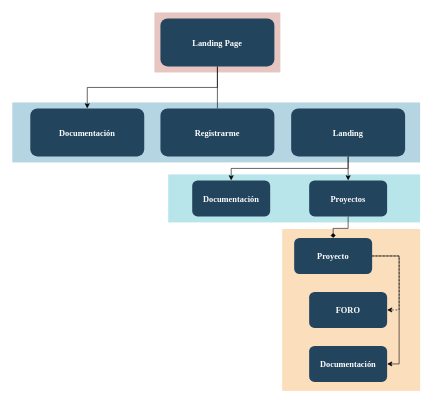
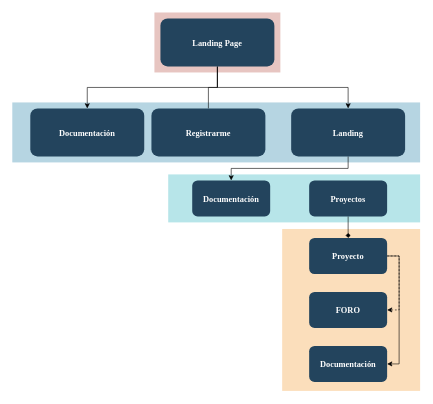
edge "Landing Page" -> "Landing": added
node "Registrarme": moved (218, 132) -> (209, 132)
edge "Landing" -> "Proyectos": removed
node "Proyecto": moved (333, 256) -> (348, 256)
